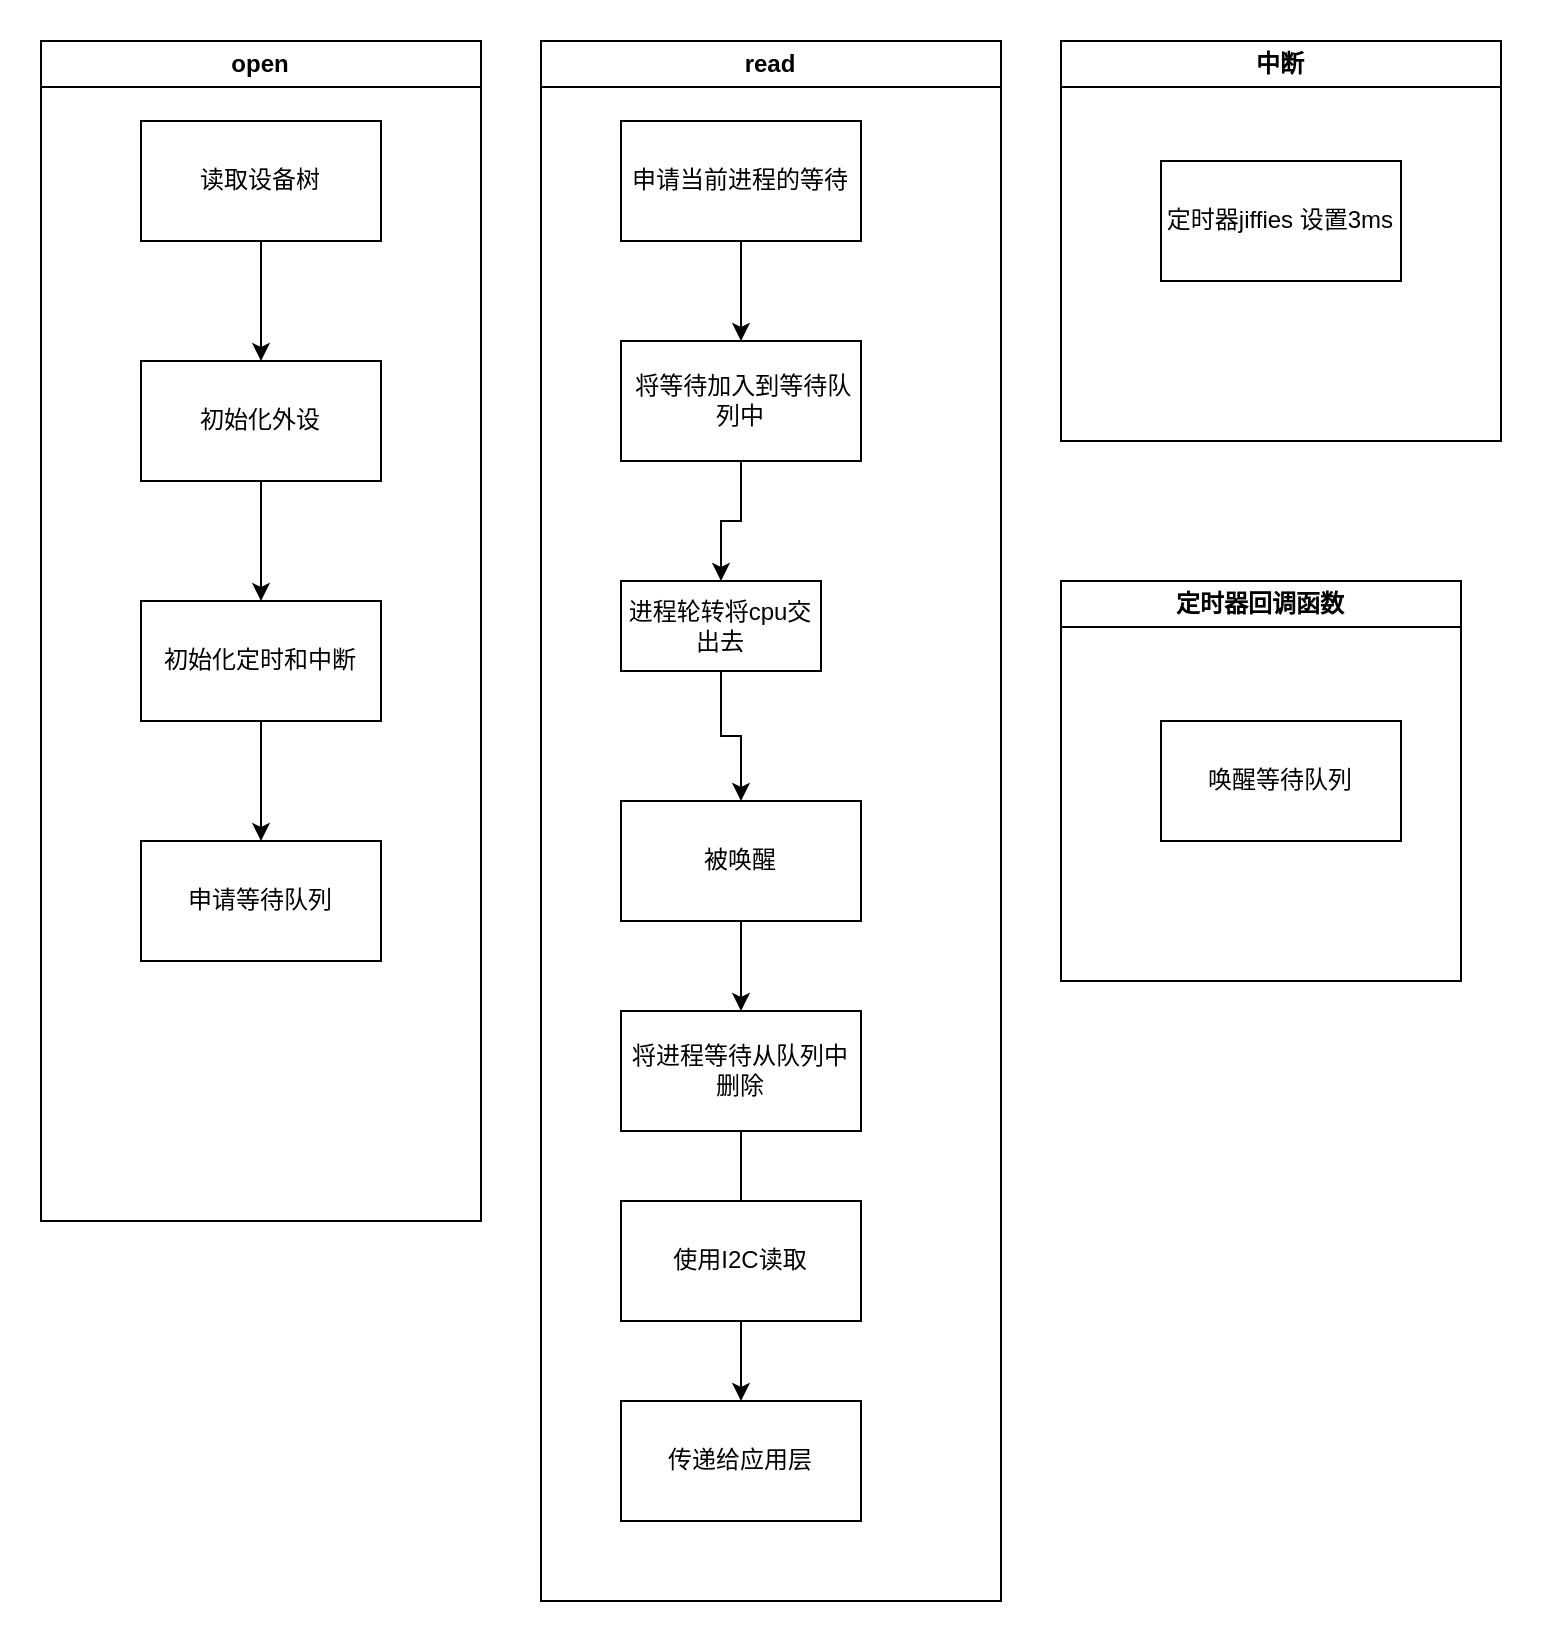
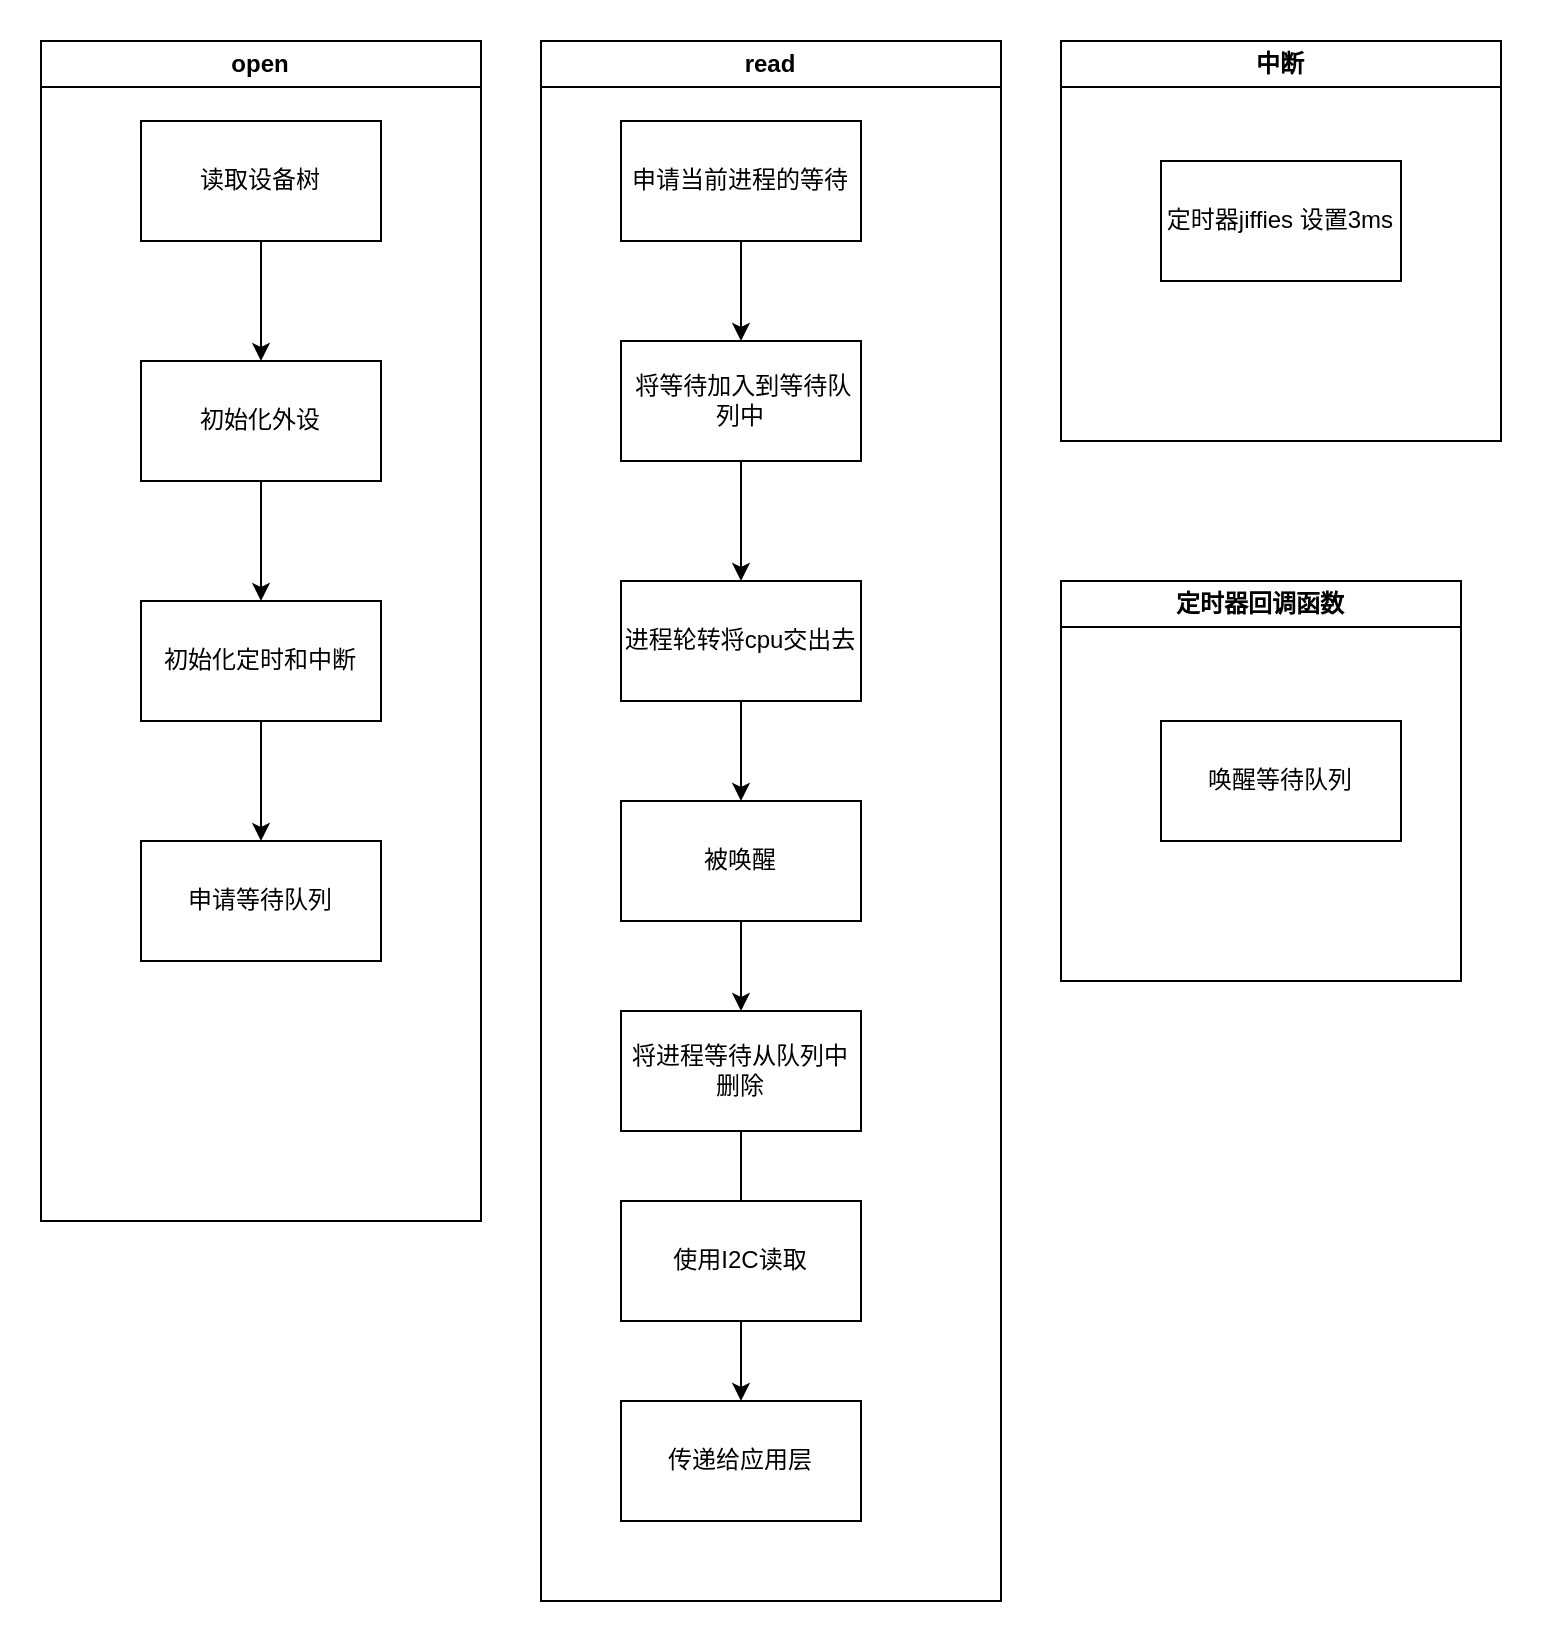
node "进程轮转将cpu交出去": size 200x90 -> 240x120
